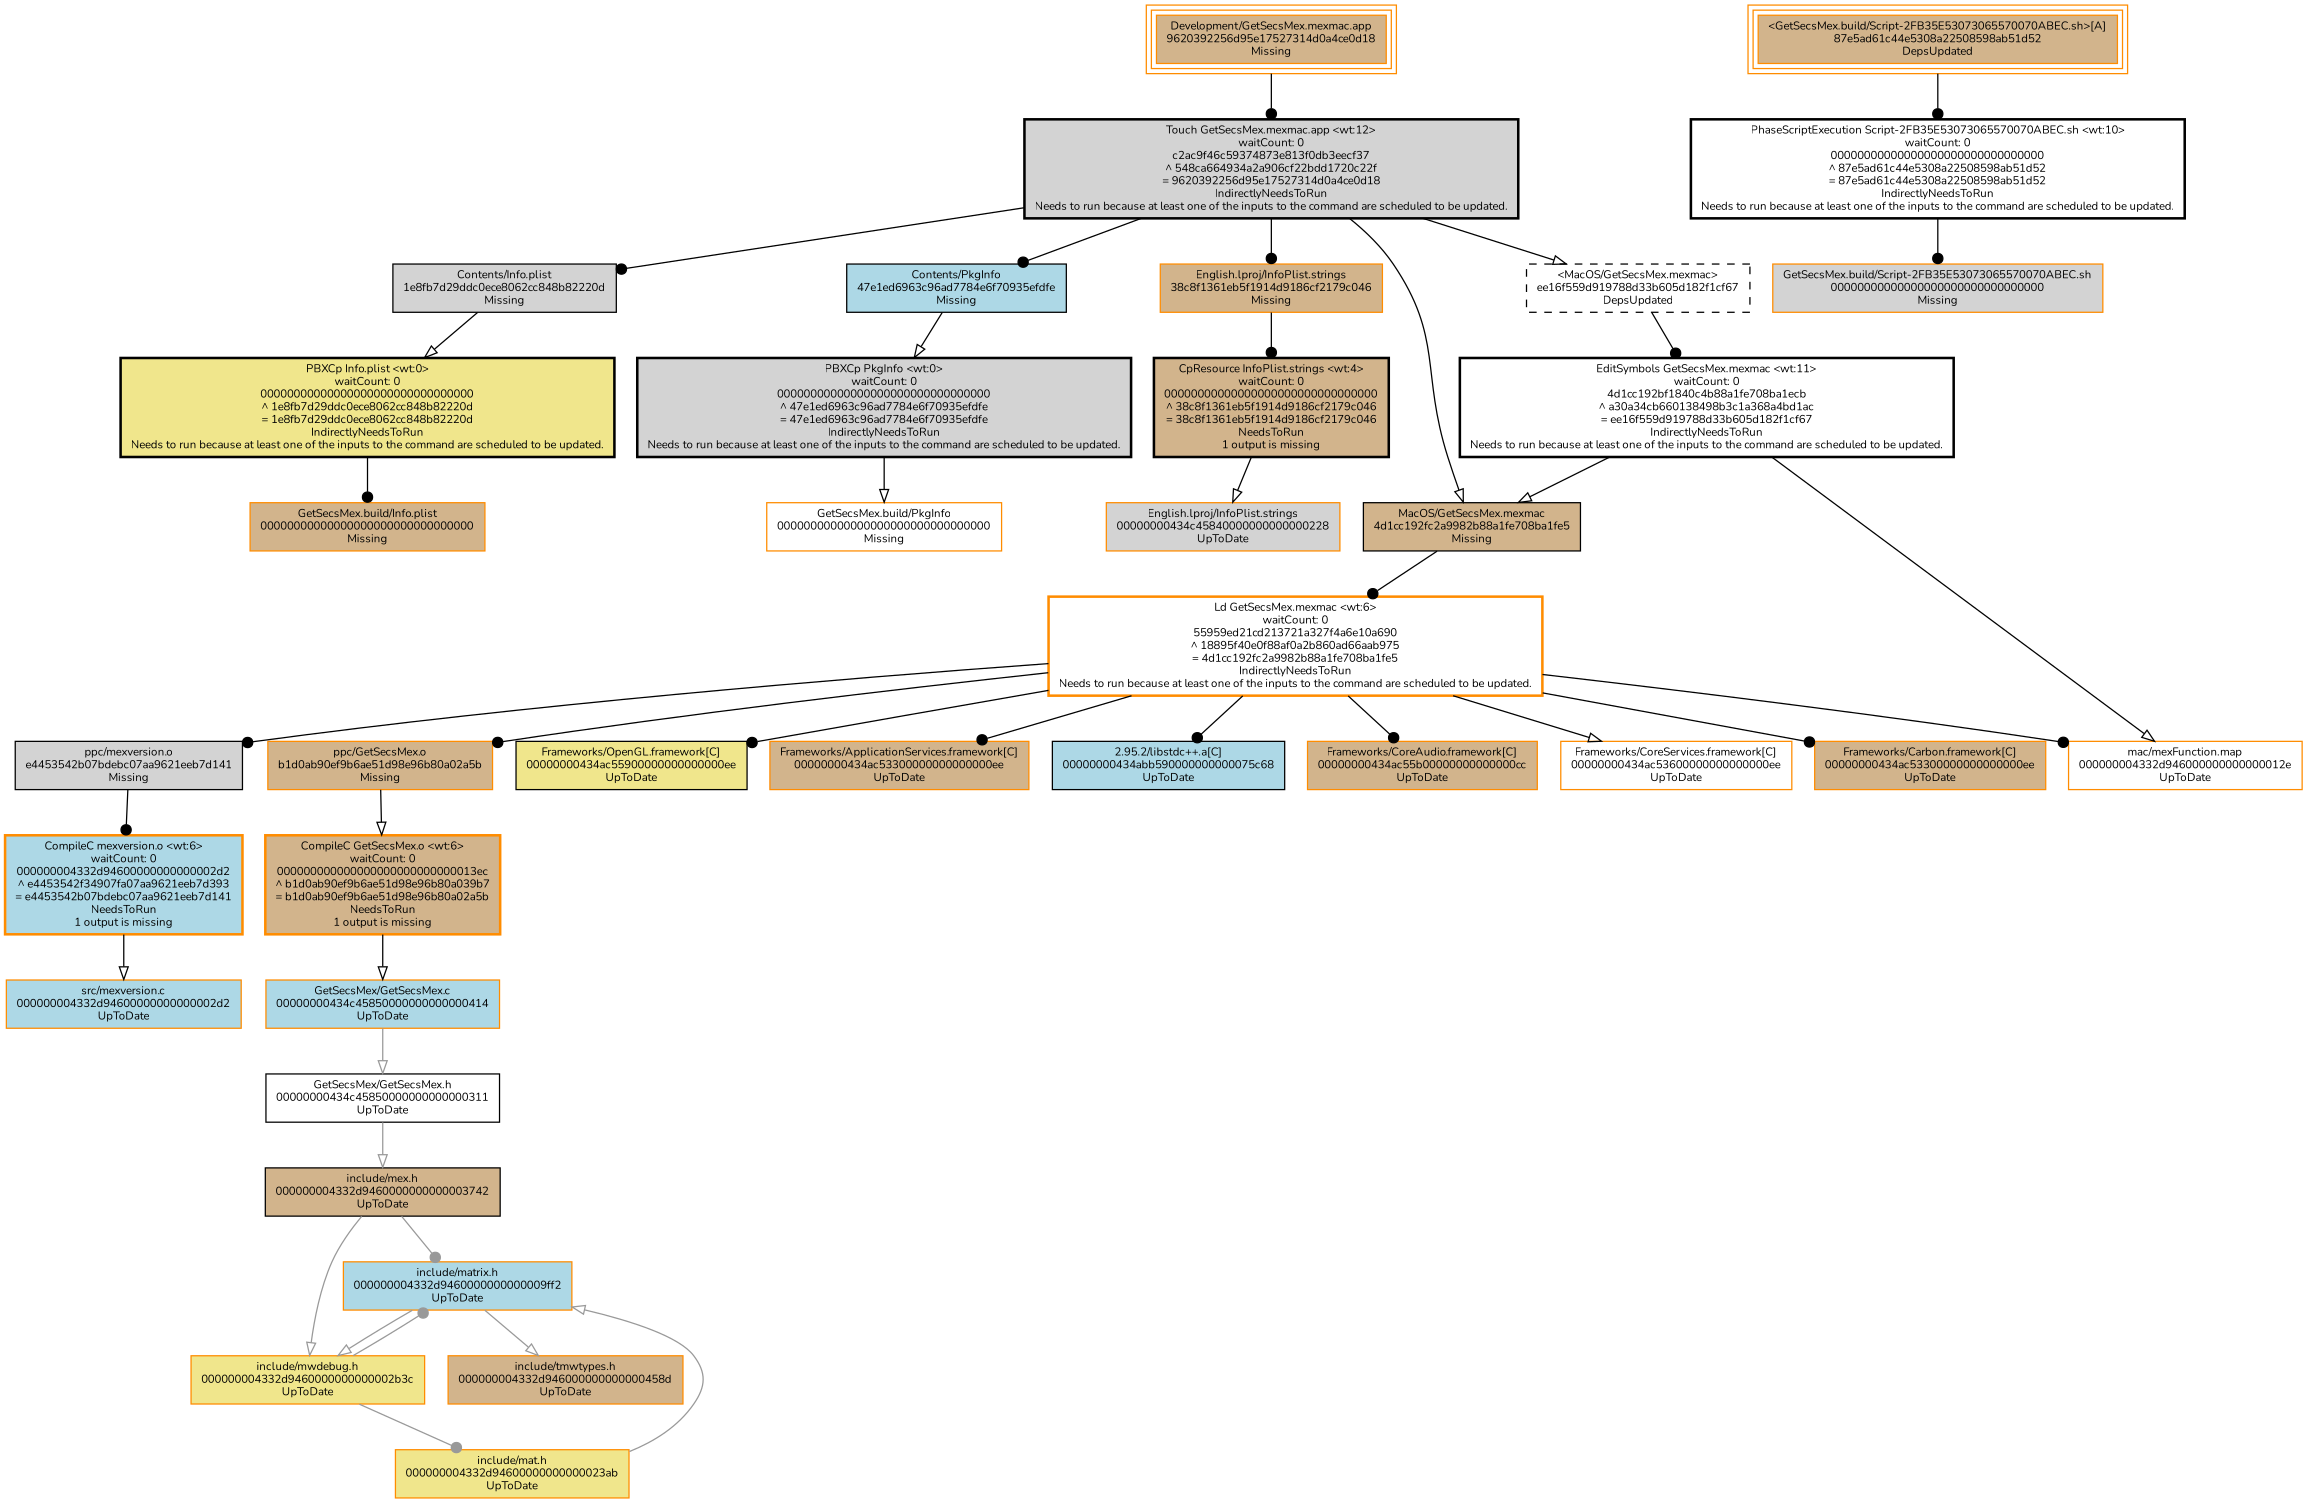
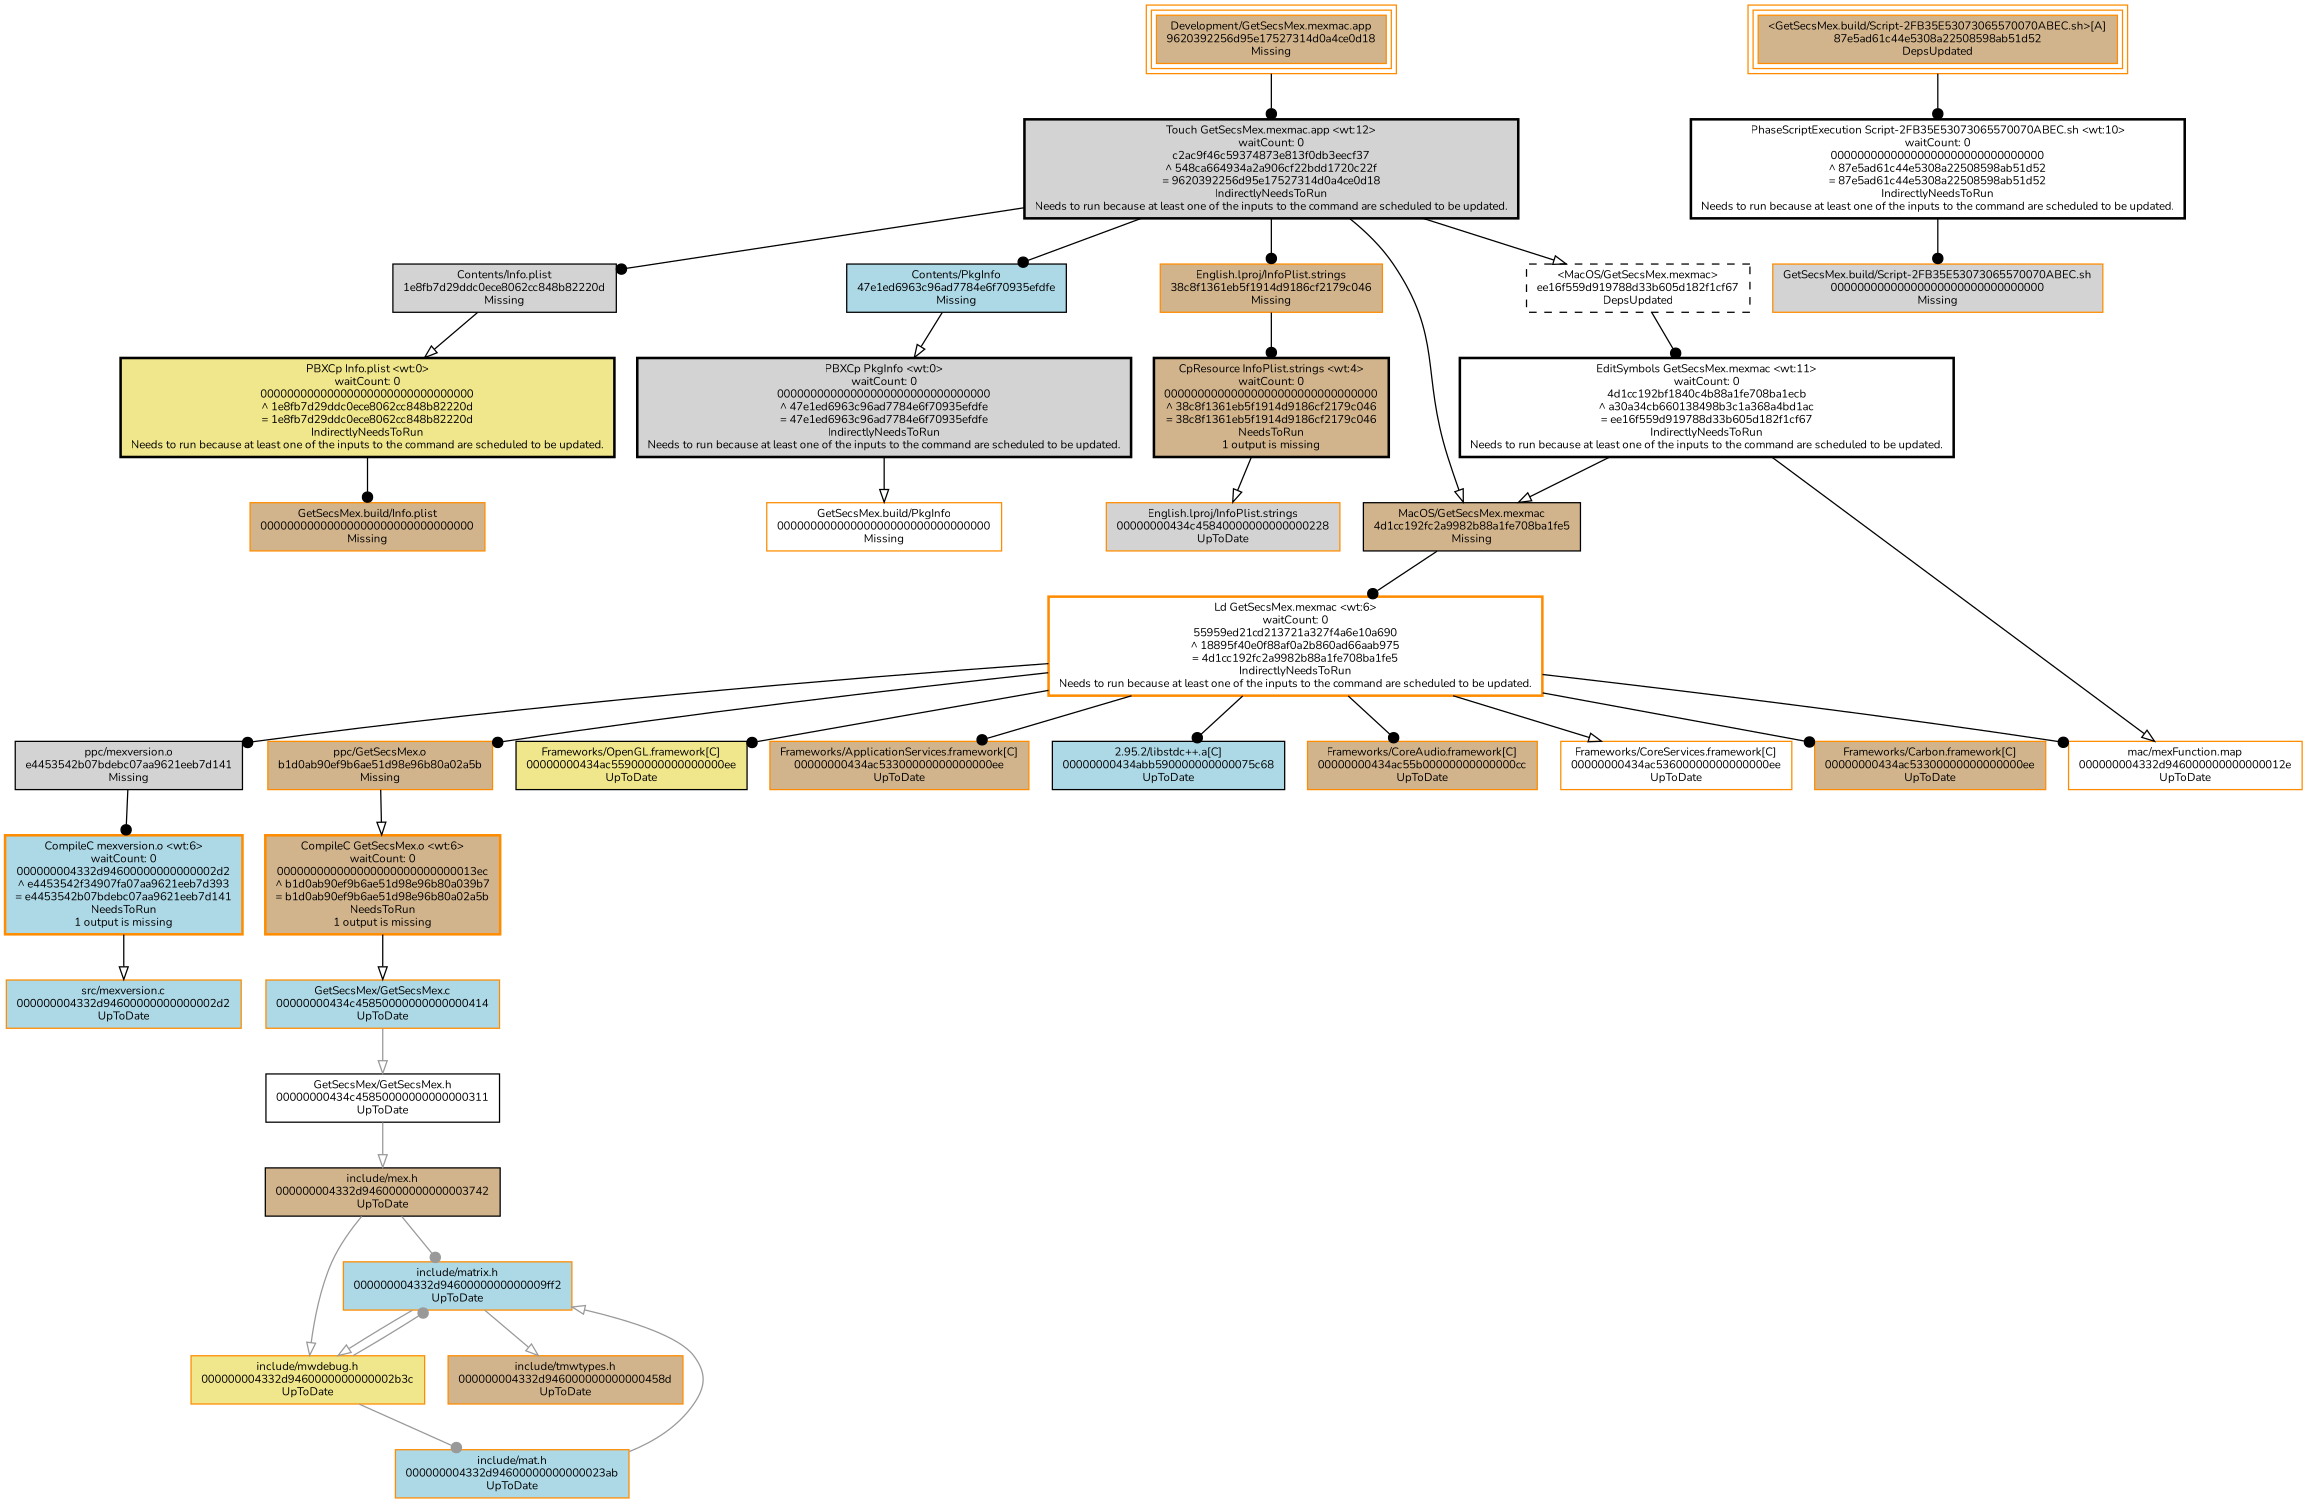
node "include/mat.h 000000004332d94600000000000023ab UpToDate": fillcolor khaki -> lightblue
